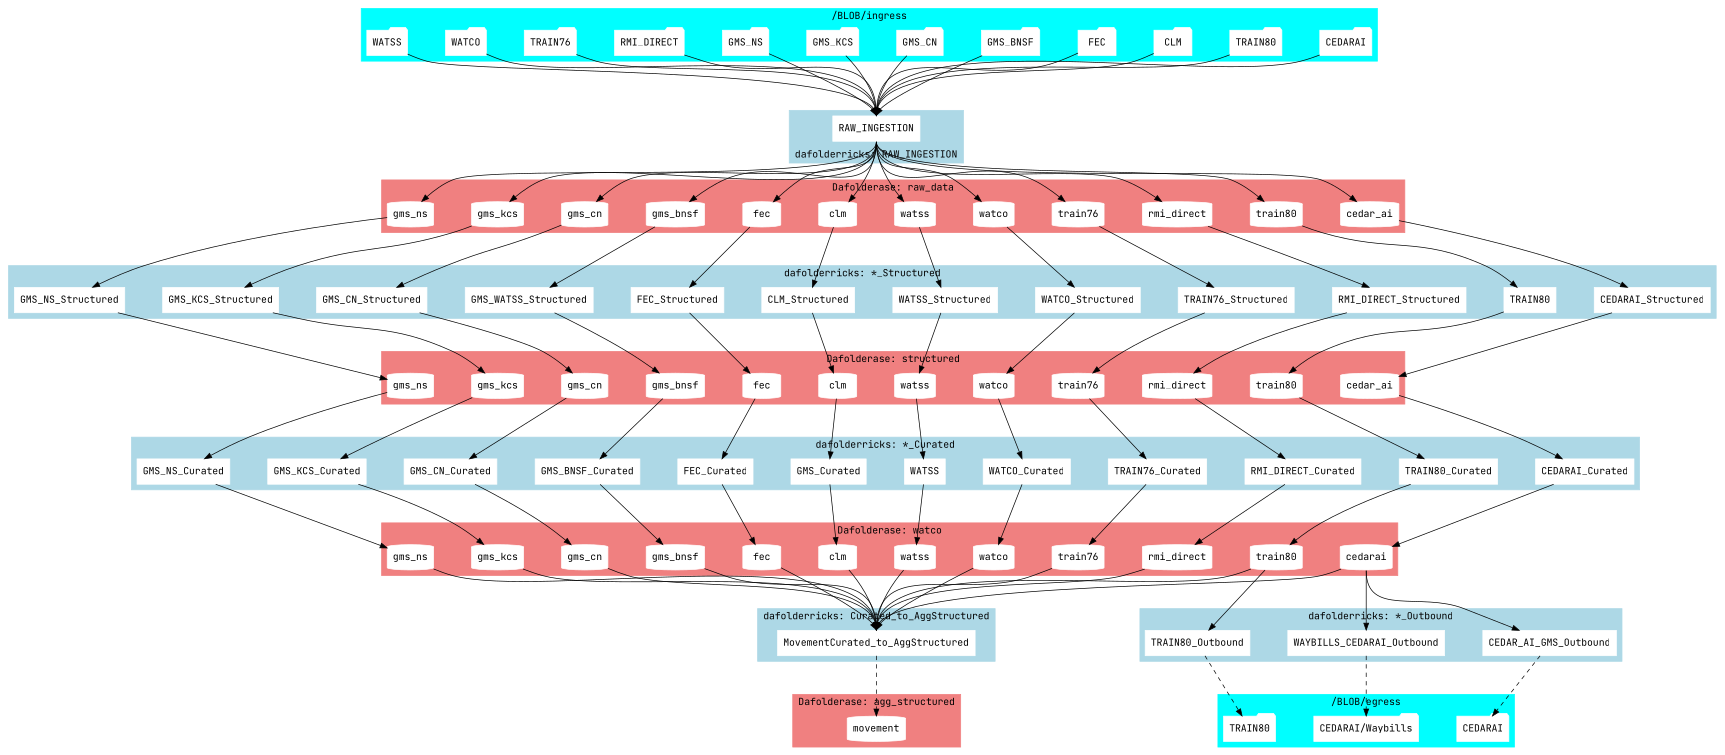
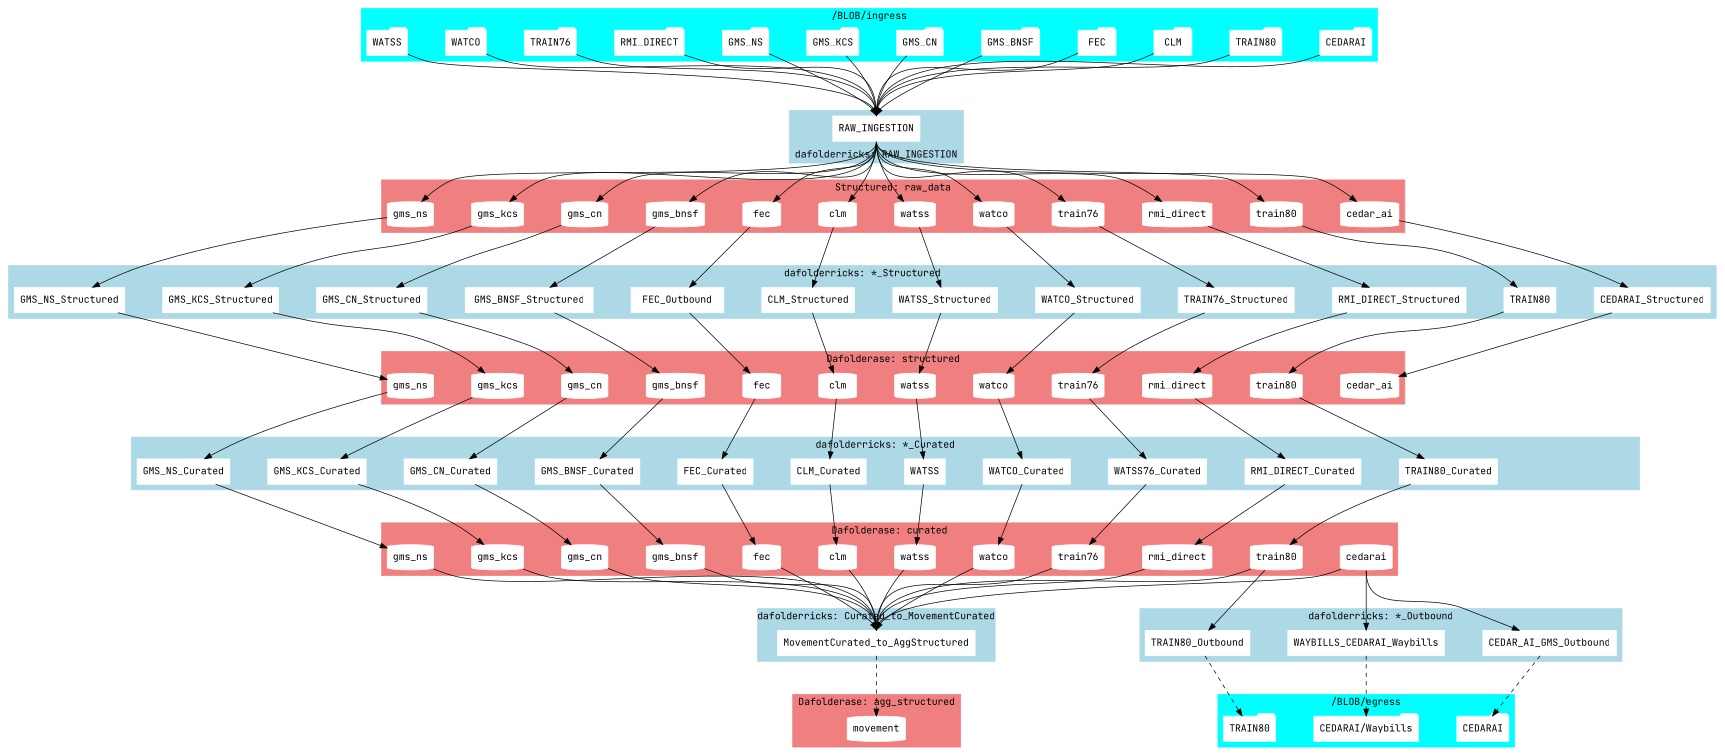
cluster "Dafolderase: raw_data": label "Dafolderase: raw_data" -> "Structured: raw_data"
node "GMS_WATSS_Structured": label "GMS_WATSS_Structured" -> "GMS_BNSF_Structured"
node "FEC_Structured": label "FEC_Structured" -> "FEC_Outbound"
node "GMS_Curated": label "GMS_Curated" -> "CLM_Curated"
node "TRAIN76_Curated": label "TRAIN76_Curated" -> "WATSS76_Curated"
node "CEDARAI_Curated": removed
cluster "Dafolderase: watco": label "Dafolderase: watco" -> "Dafolderase: curated"
cluster "dafolderricks: Curated_to_AggStructured": label "dafolderricks: Curated_to_AggStructured" -> "dafolderricks: Curated_to_MovementCurated"
node "WAYBILLS_CEDARAI_Outbound": label "WAYBILLS_CEDARAI_Outbound" -> "WAYBILLS_CEDARAI_Waybills"
